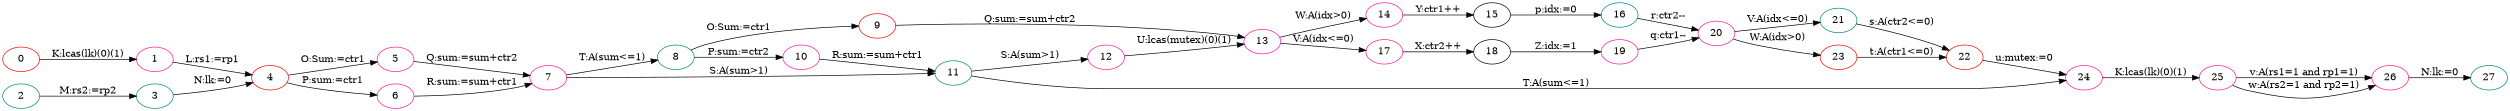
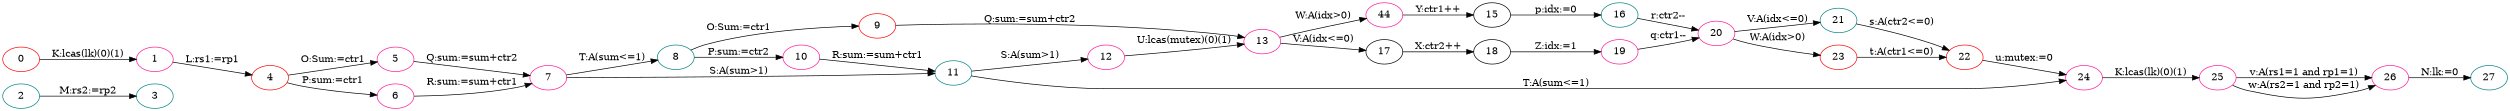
node "14": label "14" -> "44"
node "17": color deeppink -> black
edge "3" -> "4": removed, label "N:lk:=0"
